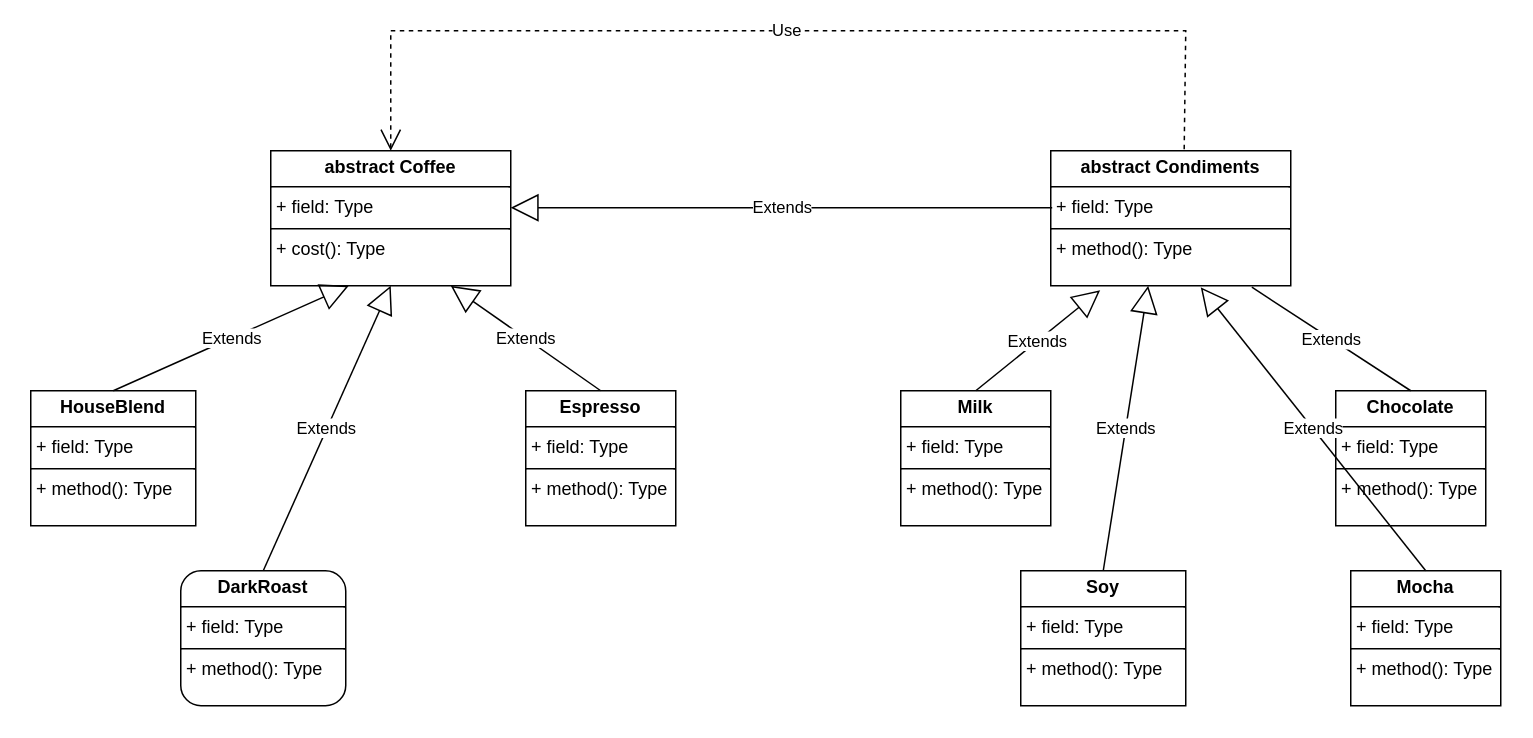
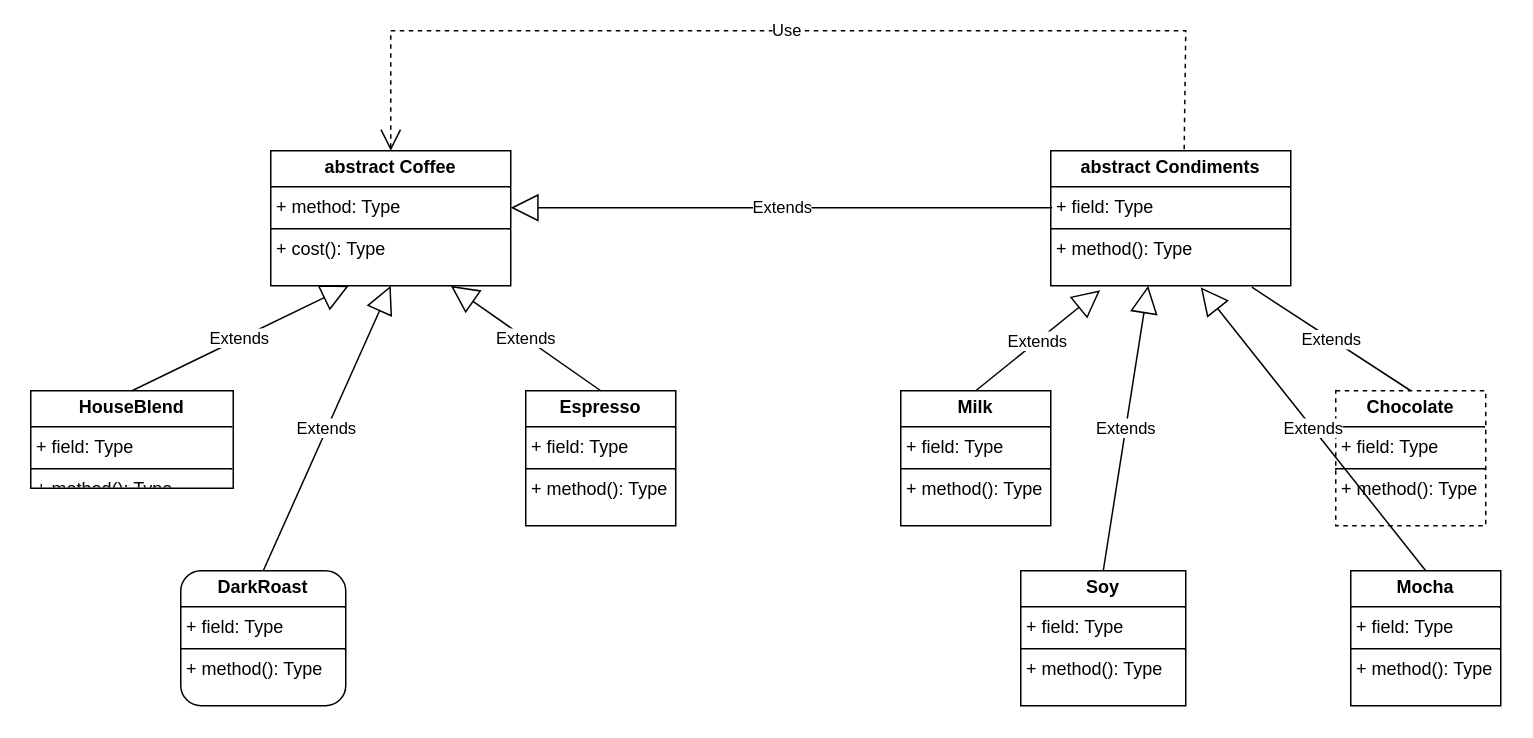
node "abstract Coffee + field: Type + cost(): Type": label "abstract Coffee + field: Type + cost(): Type" -> "abstract Coffee + method: Type + cost(): Type"
node "HouseBlend + field: Type + method(): Type": size 165x135 -> 203x98
node "Chocolate + field: Type + method(): Type": style solid -> dashed
